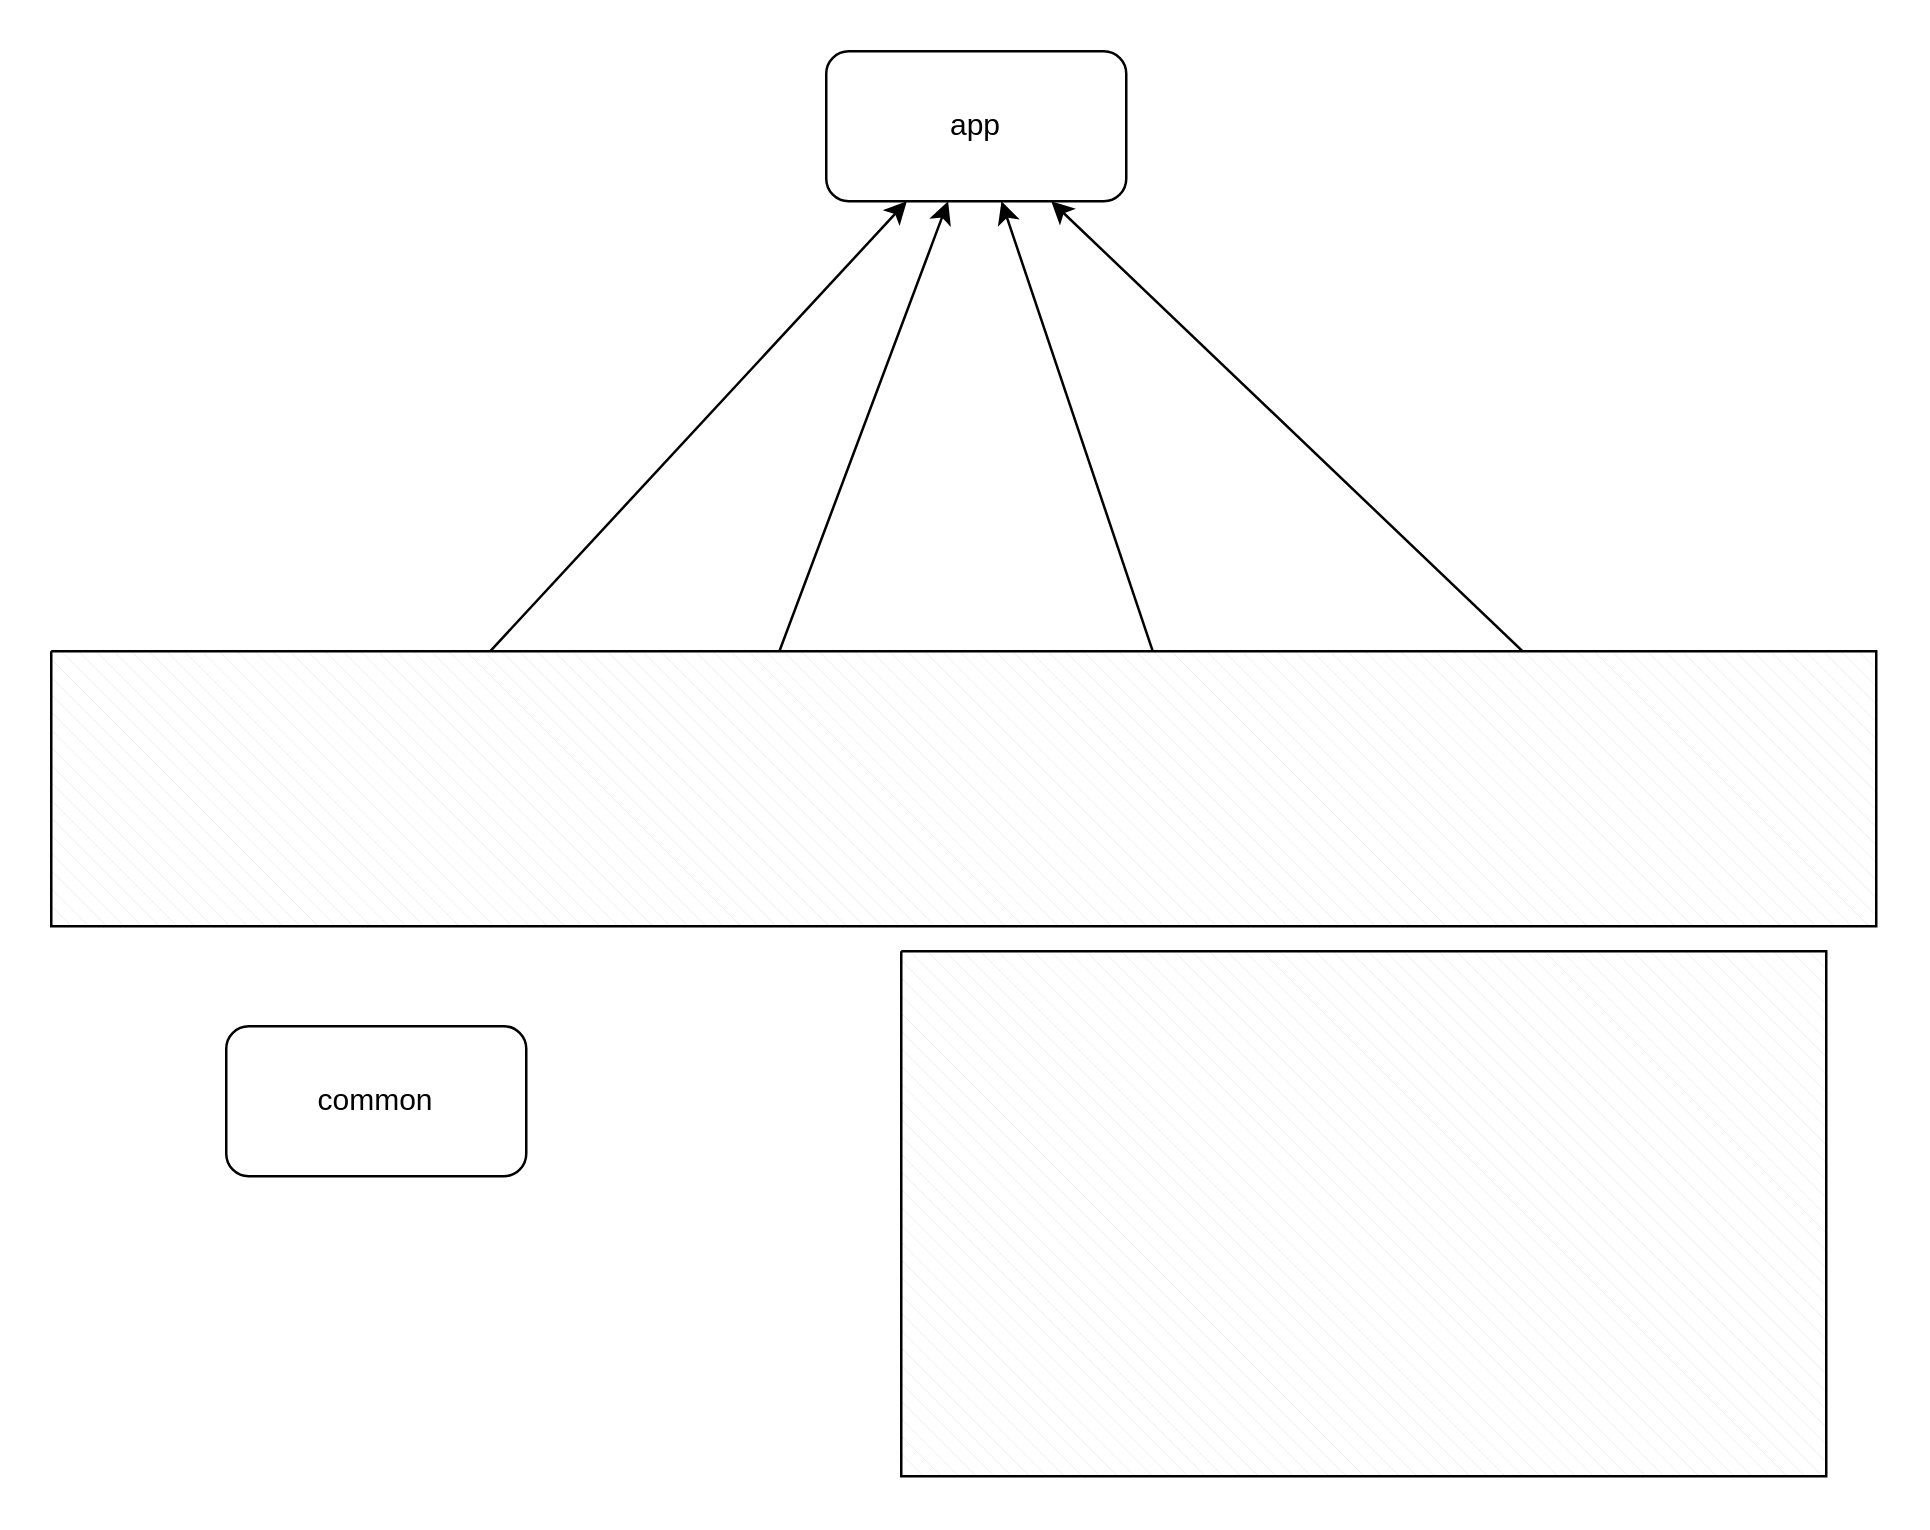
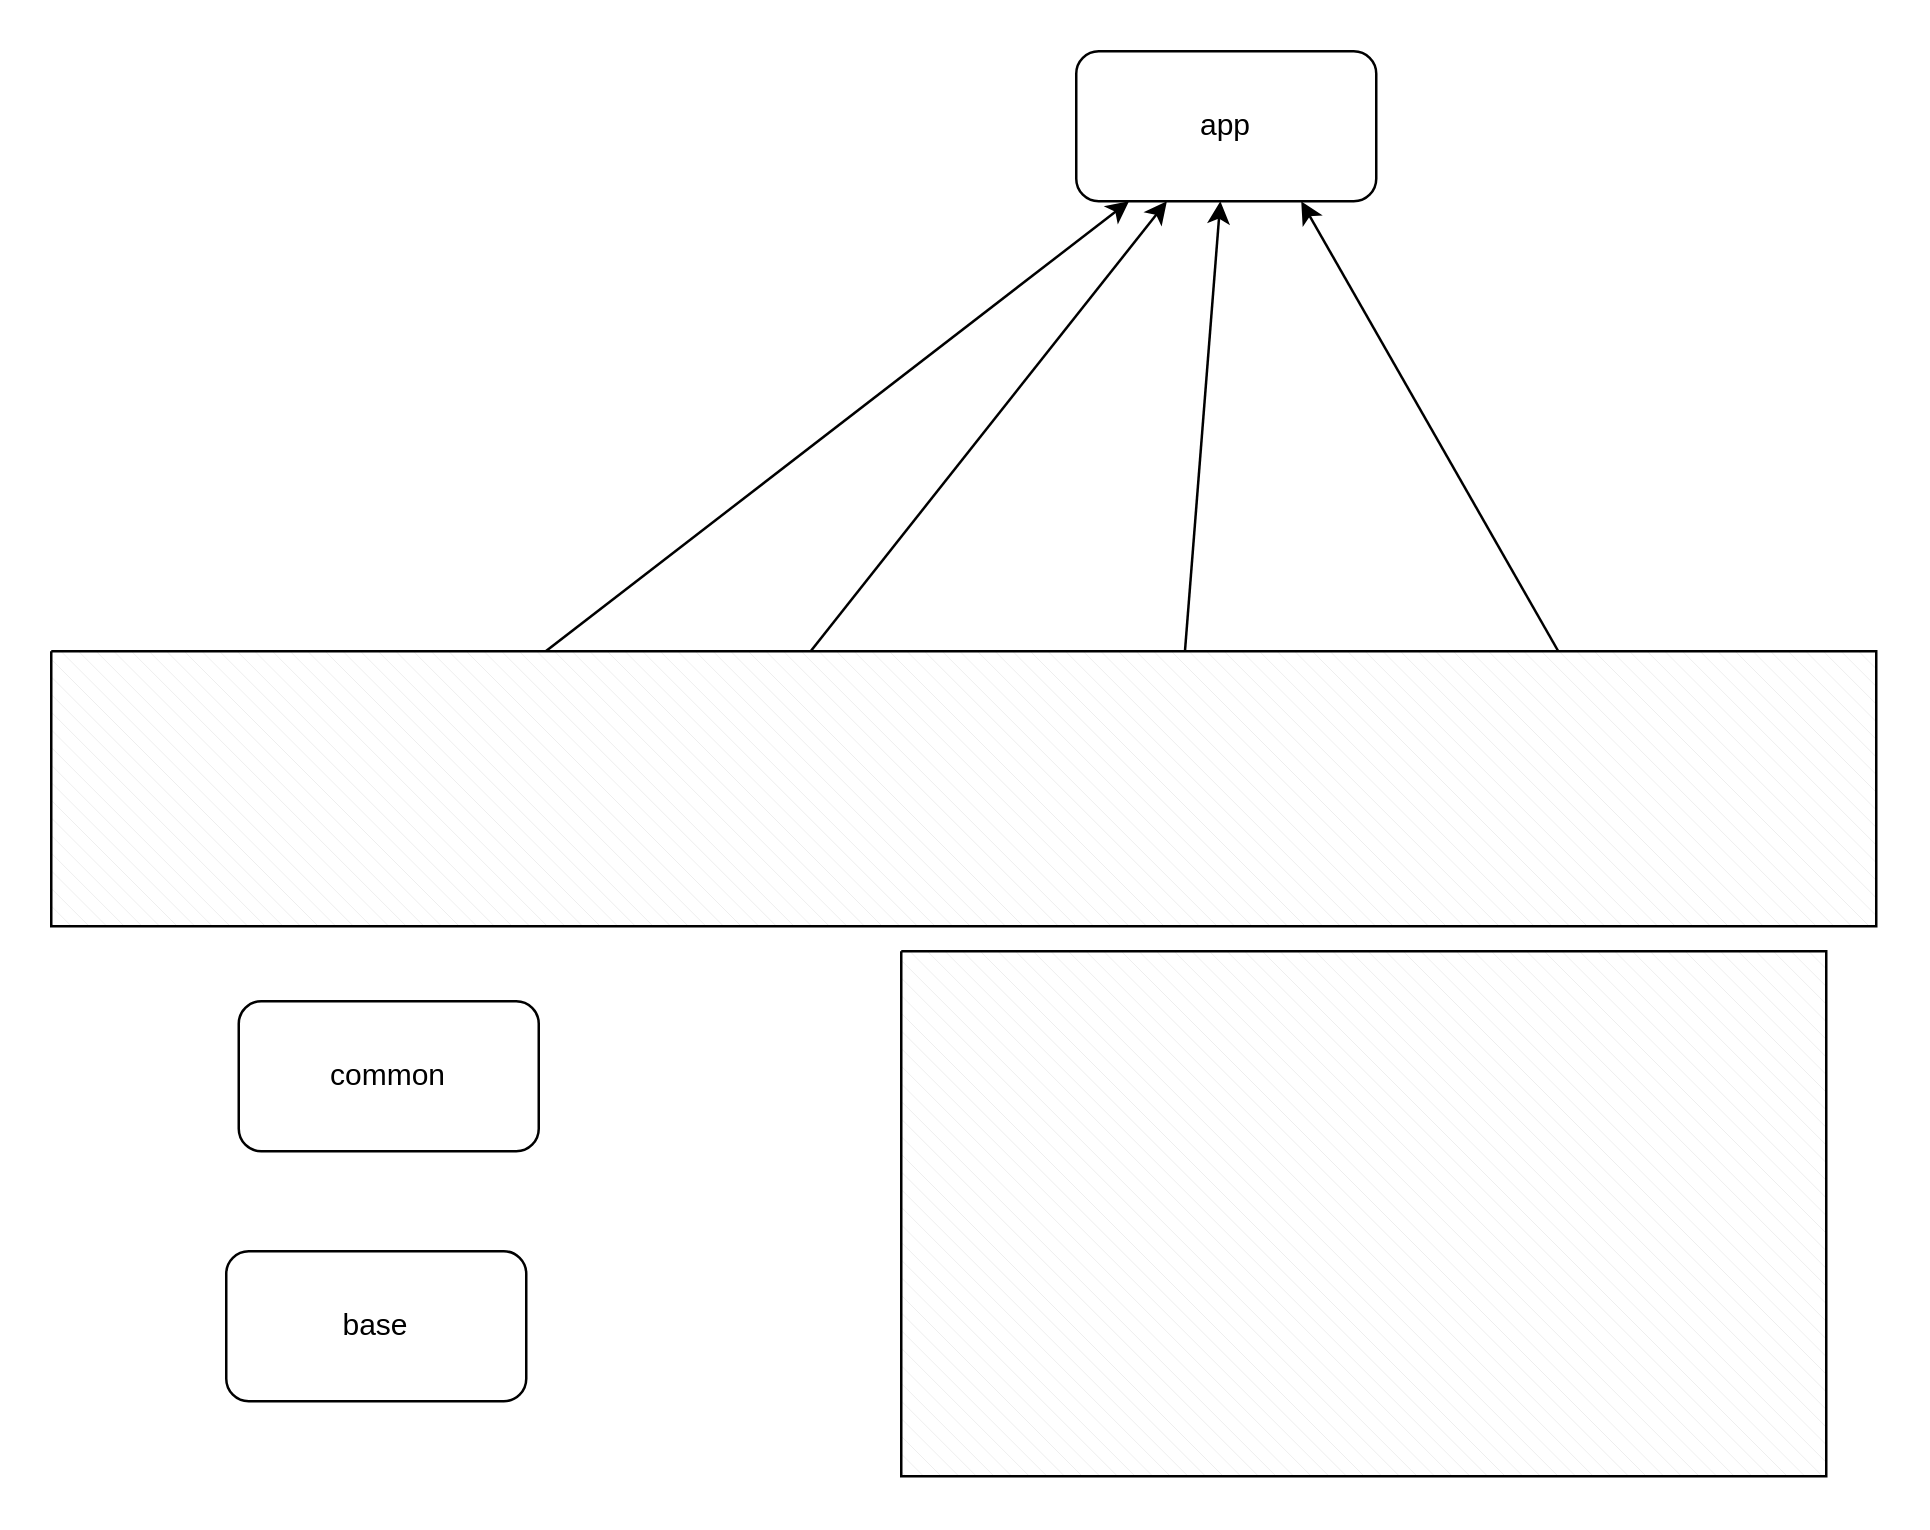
node "app": moved (976, 126) -> (1226, 126)
node "common": moved (376, 1101) -> (389, 1076)
node "base": added
